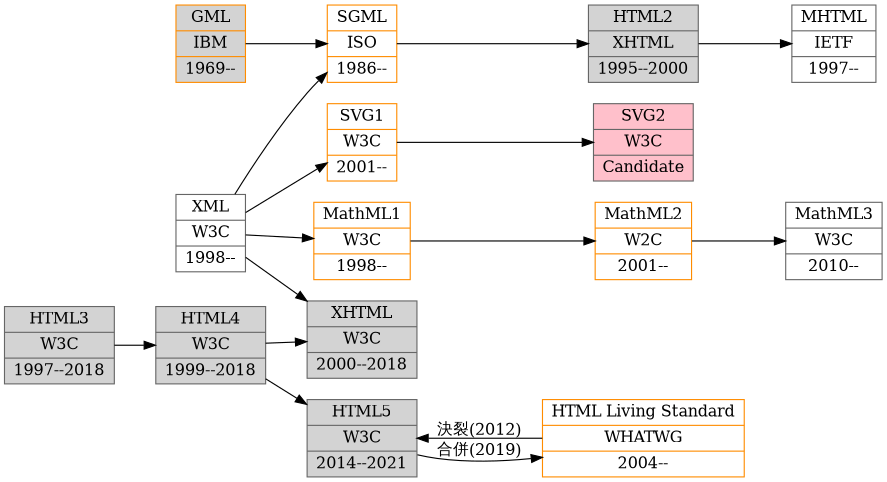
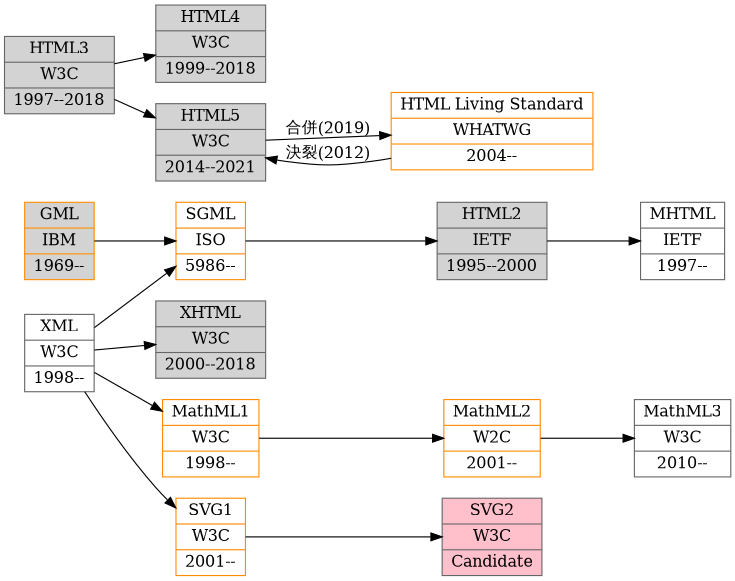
node "HTML2": text "XHTML" -> "IETF"
node "SGML": text "1986--" -> "5986--"
edge "HTML4" -> "XHTML": removed
edge "HTML4" -> "HTML5": now "HTML3" -> "HTML5"
